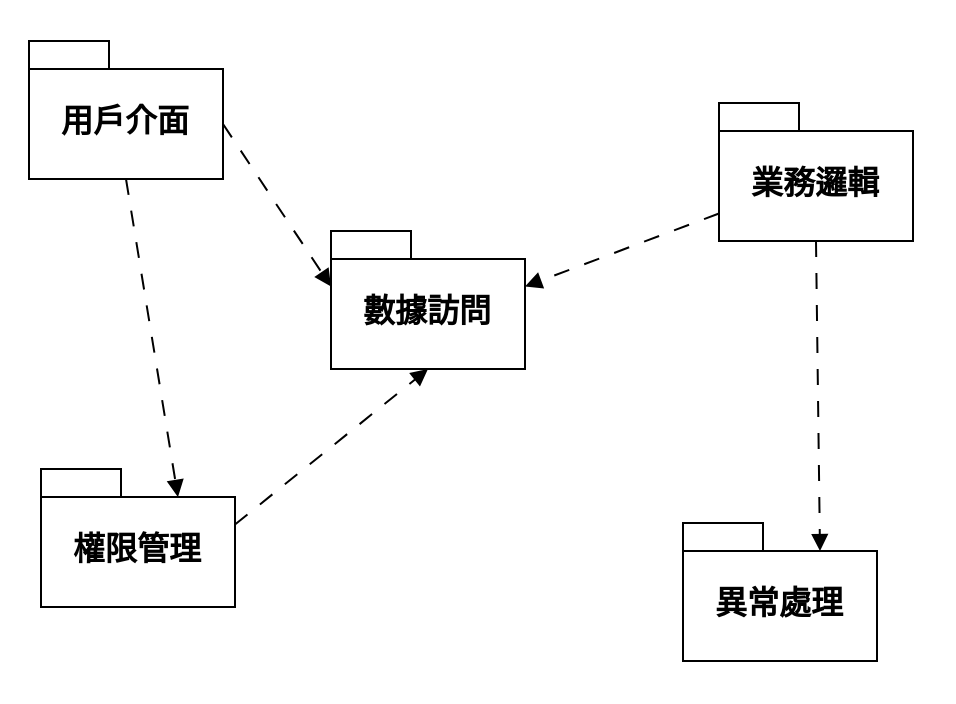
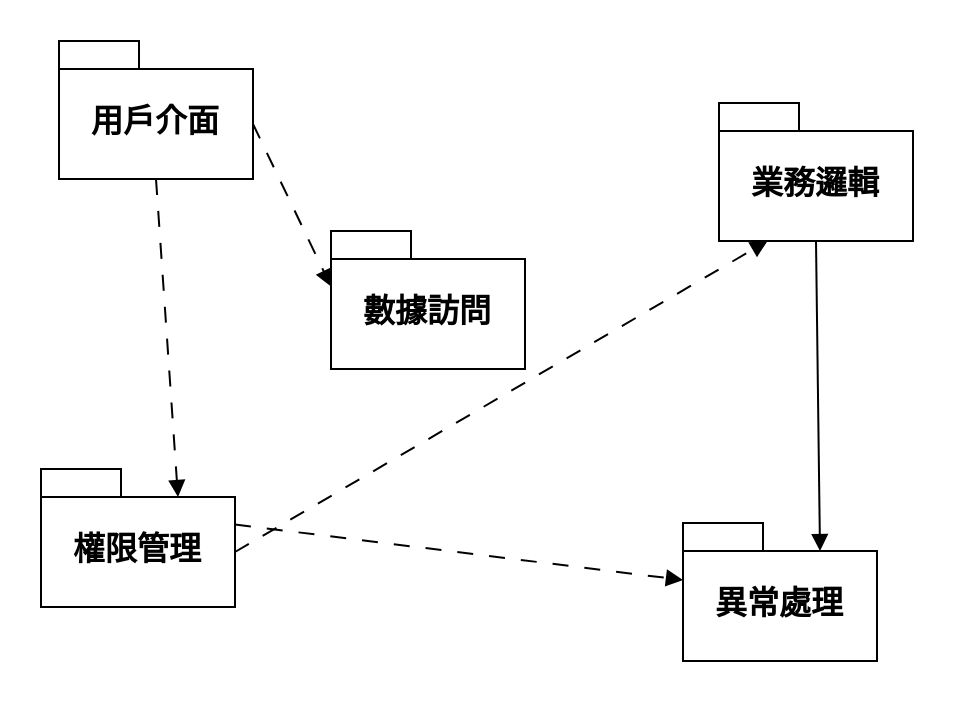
node "用戶介面": moved (126, 110) -> (156, 110)
edge "業務邏輯" -> "數據訪問": removed
edge "權限管理" -> "業務邏輯": added
edge "業務邏輯" -> "異常處理": style dashed -> solid
edge "權限管理" -> "數據訪問": now "權限管理" -> "異常處理"
